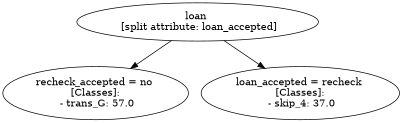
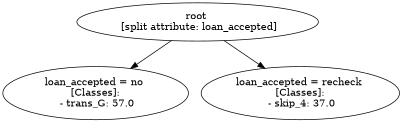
node "loan [split attribute: loan_accepted]": label "loan [split attribute: loan_accepted]" -> "root [split attribute: loan_accepted]"
node "recheck_accepted = no [Classes]: - trans_G: 57.0": label "recheck_accepted = no [Classes]: - trans_G: 57.0" -> "loan_accepted = no [Classes]: - trans_G: 57.0"
